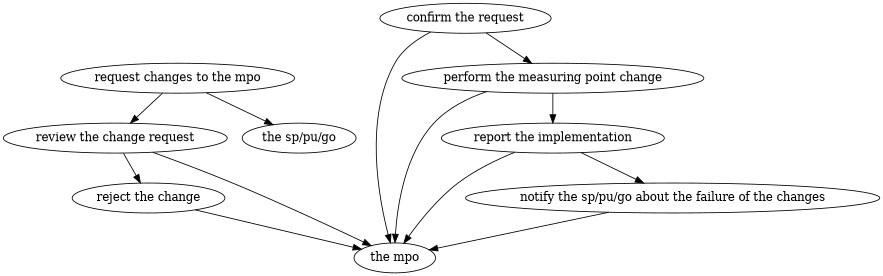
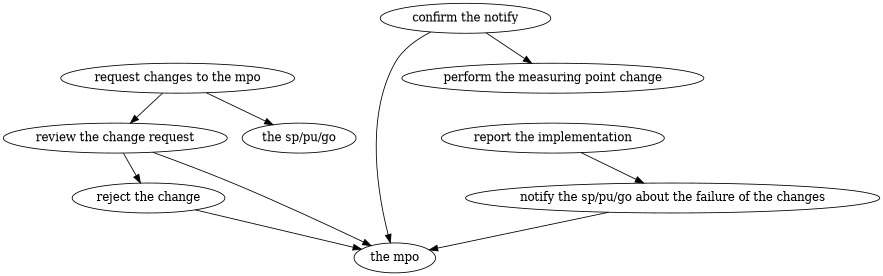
node "confirm the request": label "confirm the request" -> "confirm the notify"
edge "perform the measuring point change" -> "report the implementation": removed
edge "perform the measuring point change" -> "the mpo": removed
edge "report the implementation" -> "the mpo": removed
